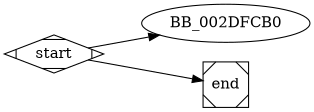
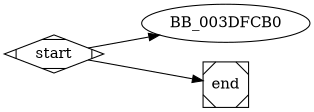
node "BB_002DFCB0": label "BB_002DFCB0" -> "BB_003DFCB0"
